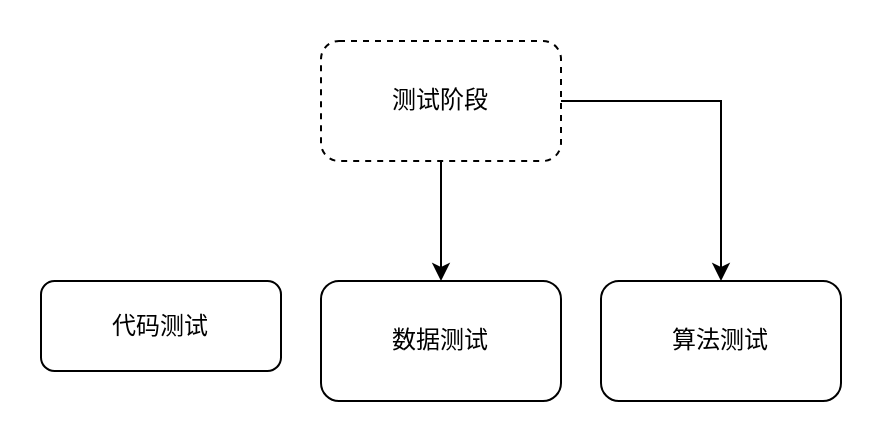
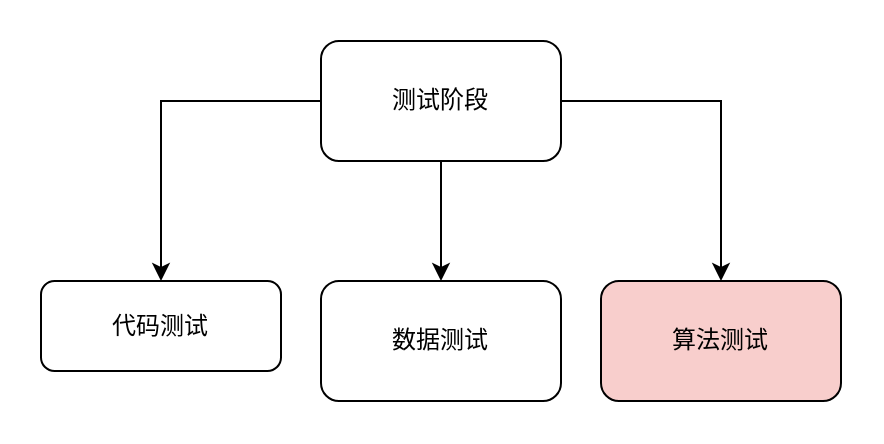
node "测试阶段": style dashed -> solid
edge "测试阶段" -> "代码测试": added
node "算法测试": fillcolor #ffffff -> #f8cecc
